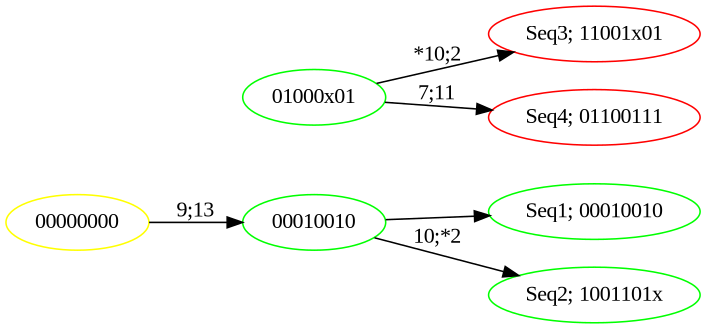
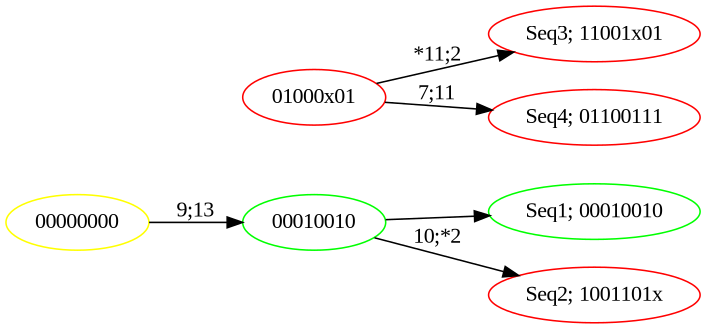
edge "01000x01" -> "Seq3; 11001x01": label "*10;2" -> "*11;2"
node "01000x01": color green -> red
node "Seq2; 1001101x": color green -> red
